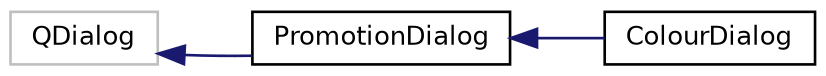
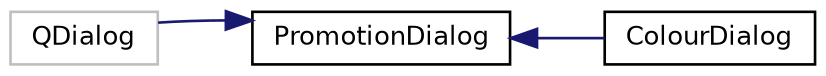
edge "PromotionDialog" -> "QDialog": reversed
